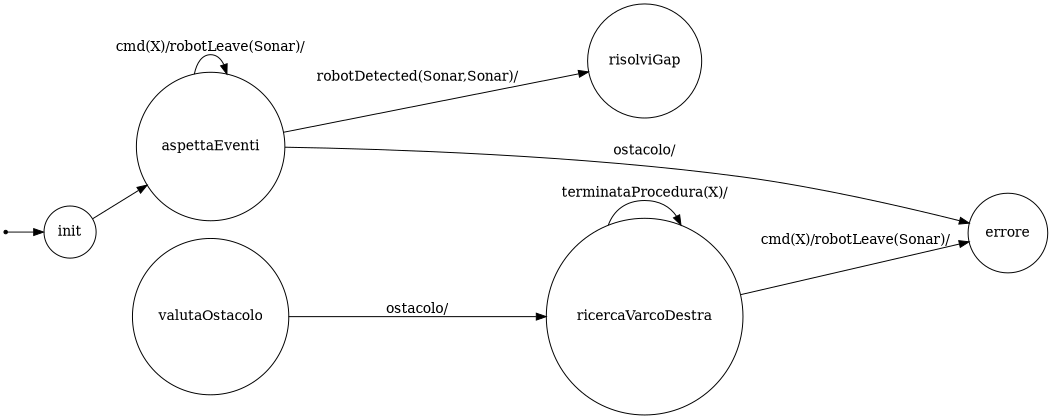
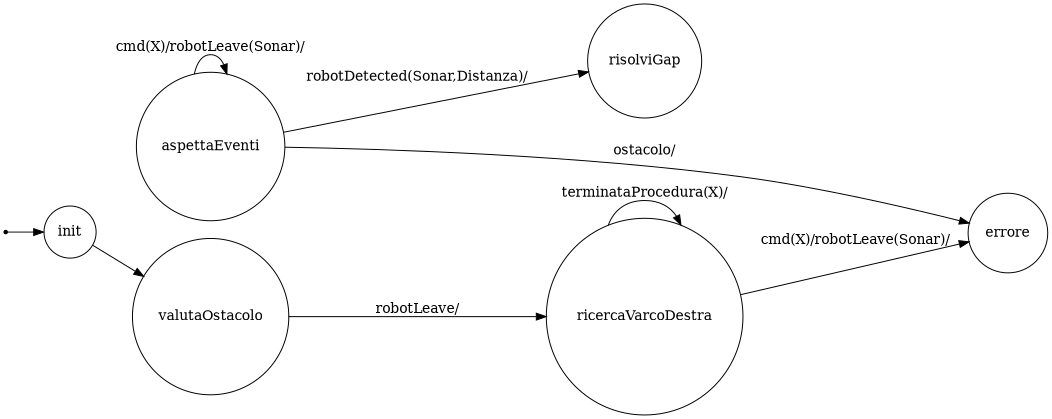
edge "aspettaEventi" -> "risolviGap": label "robotDetected(Sonar,Sonar)/" -> "robotDetected(Sonar,Distanza)/"
edge "init" -> "aspettaEventi": now "init" -> "valutaOstacolo"
edge "valutaOstacolo" -> "ricercaVarcoDestra": label "ostacolo/" -> "robotLeave/"
